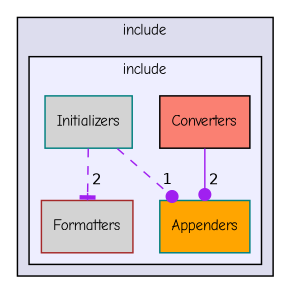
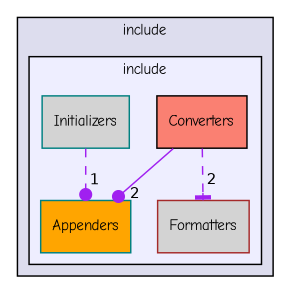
edge "Initializers" -> "Formatters": now "Converters" -> "Formatters"
